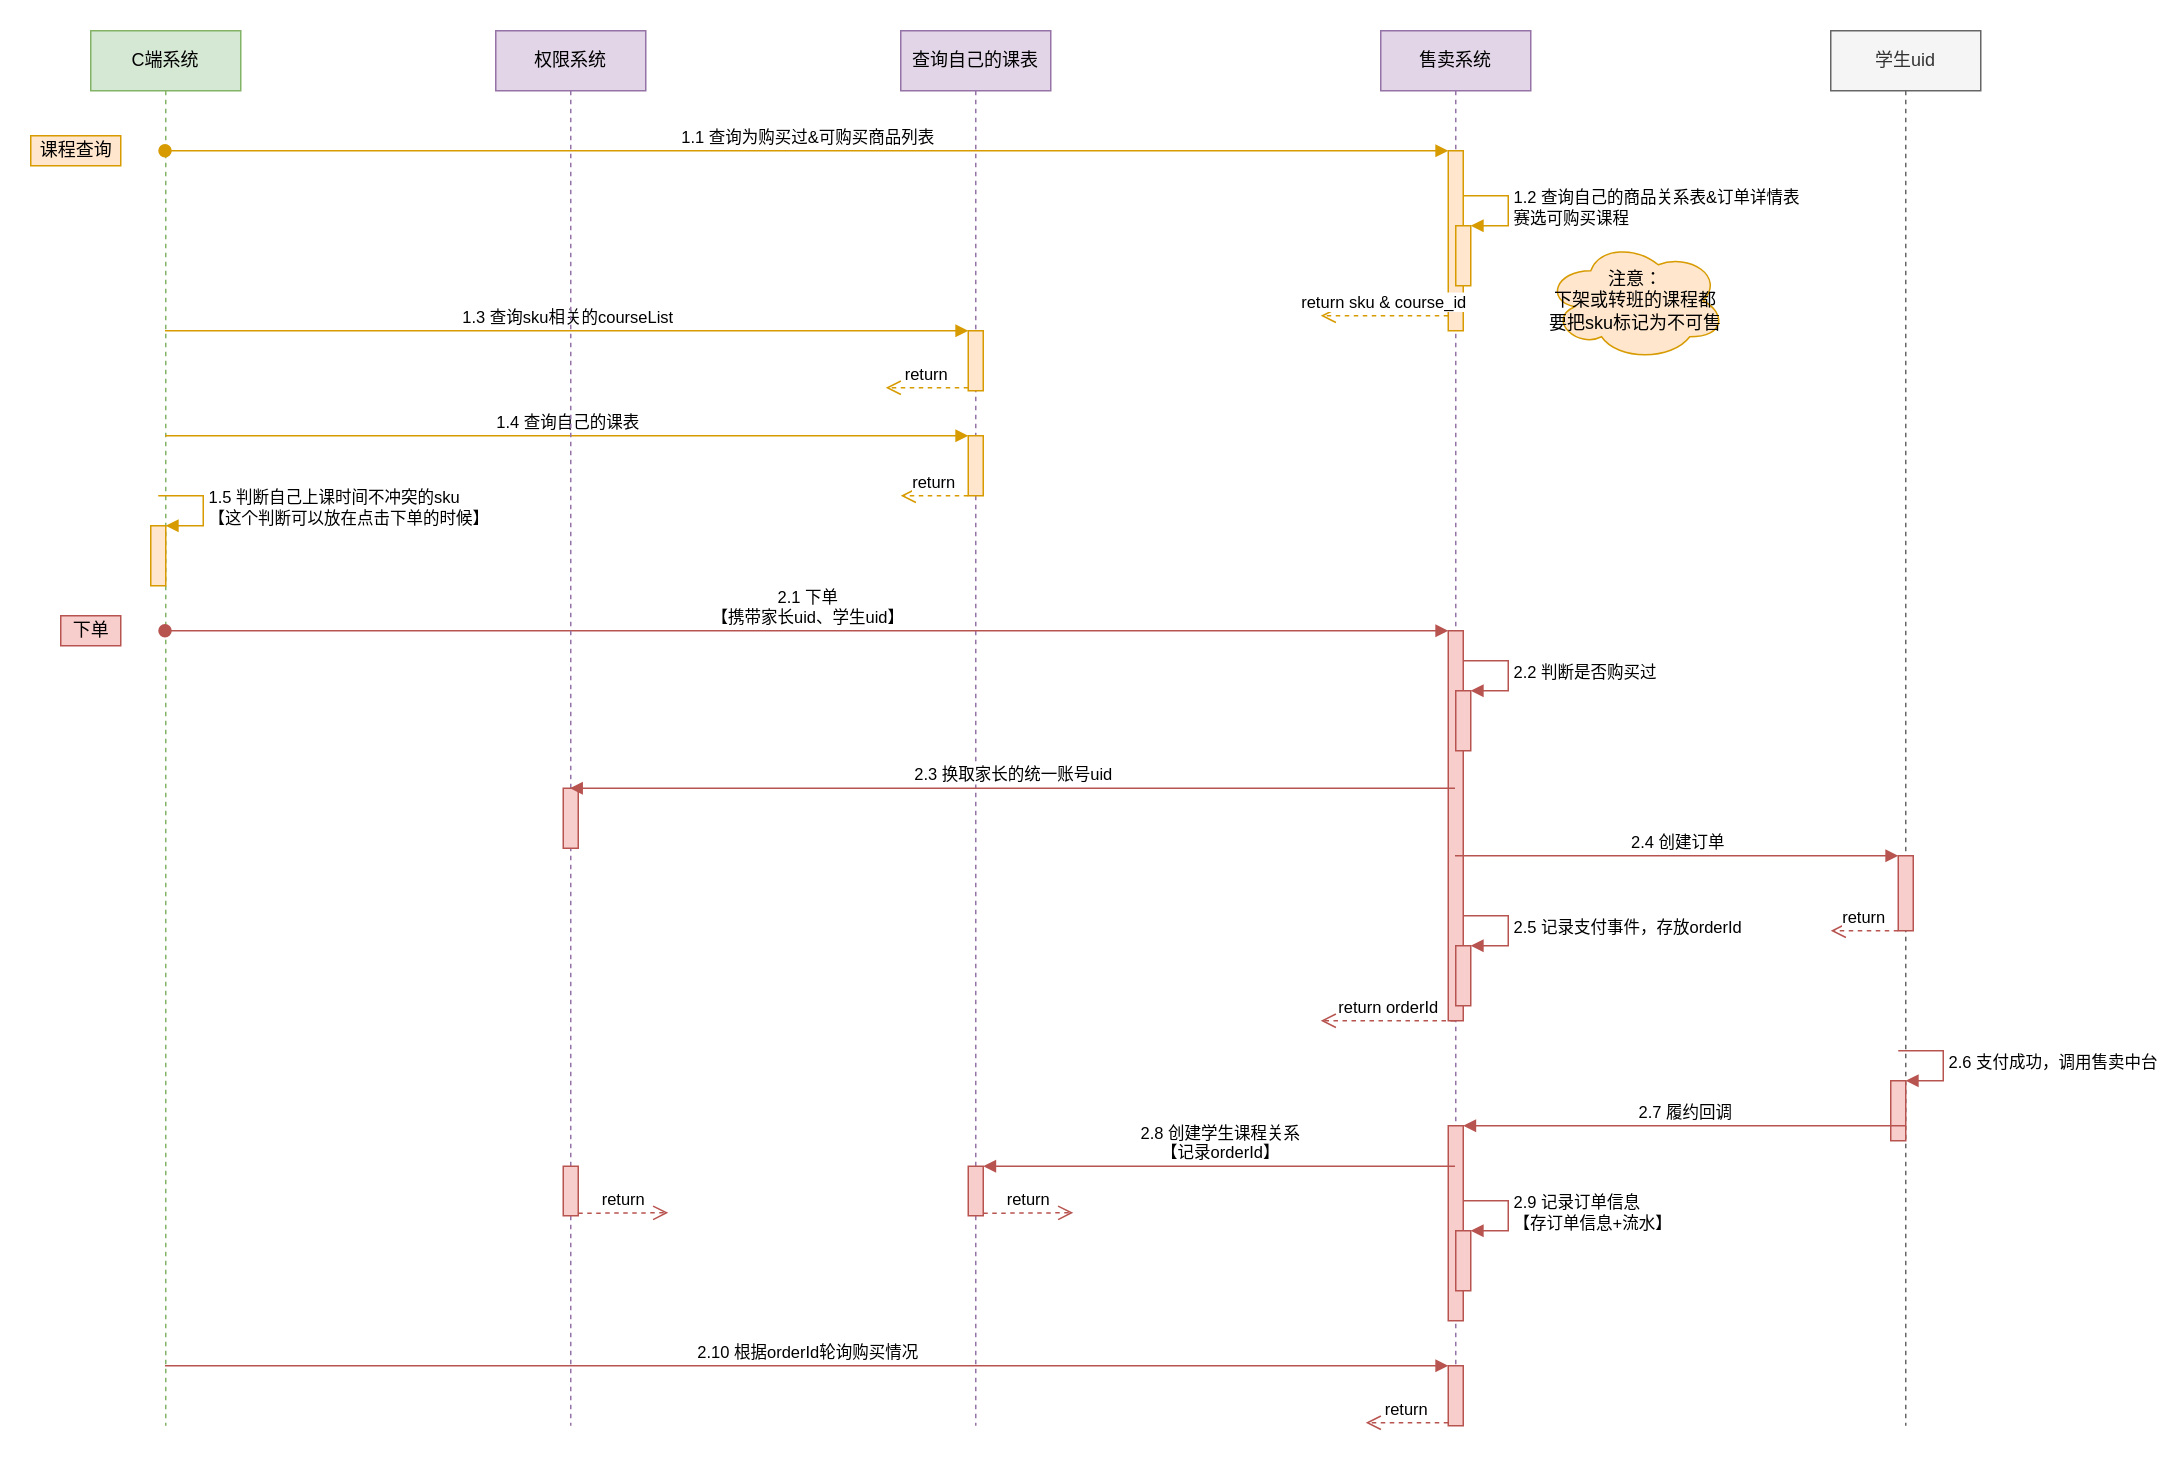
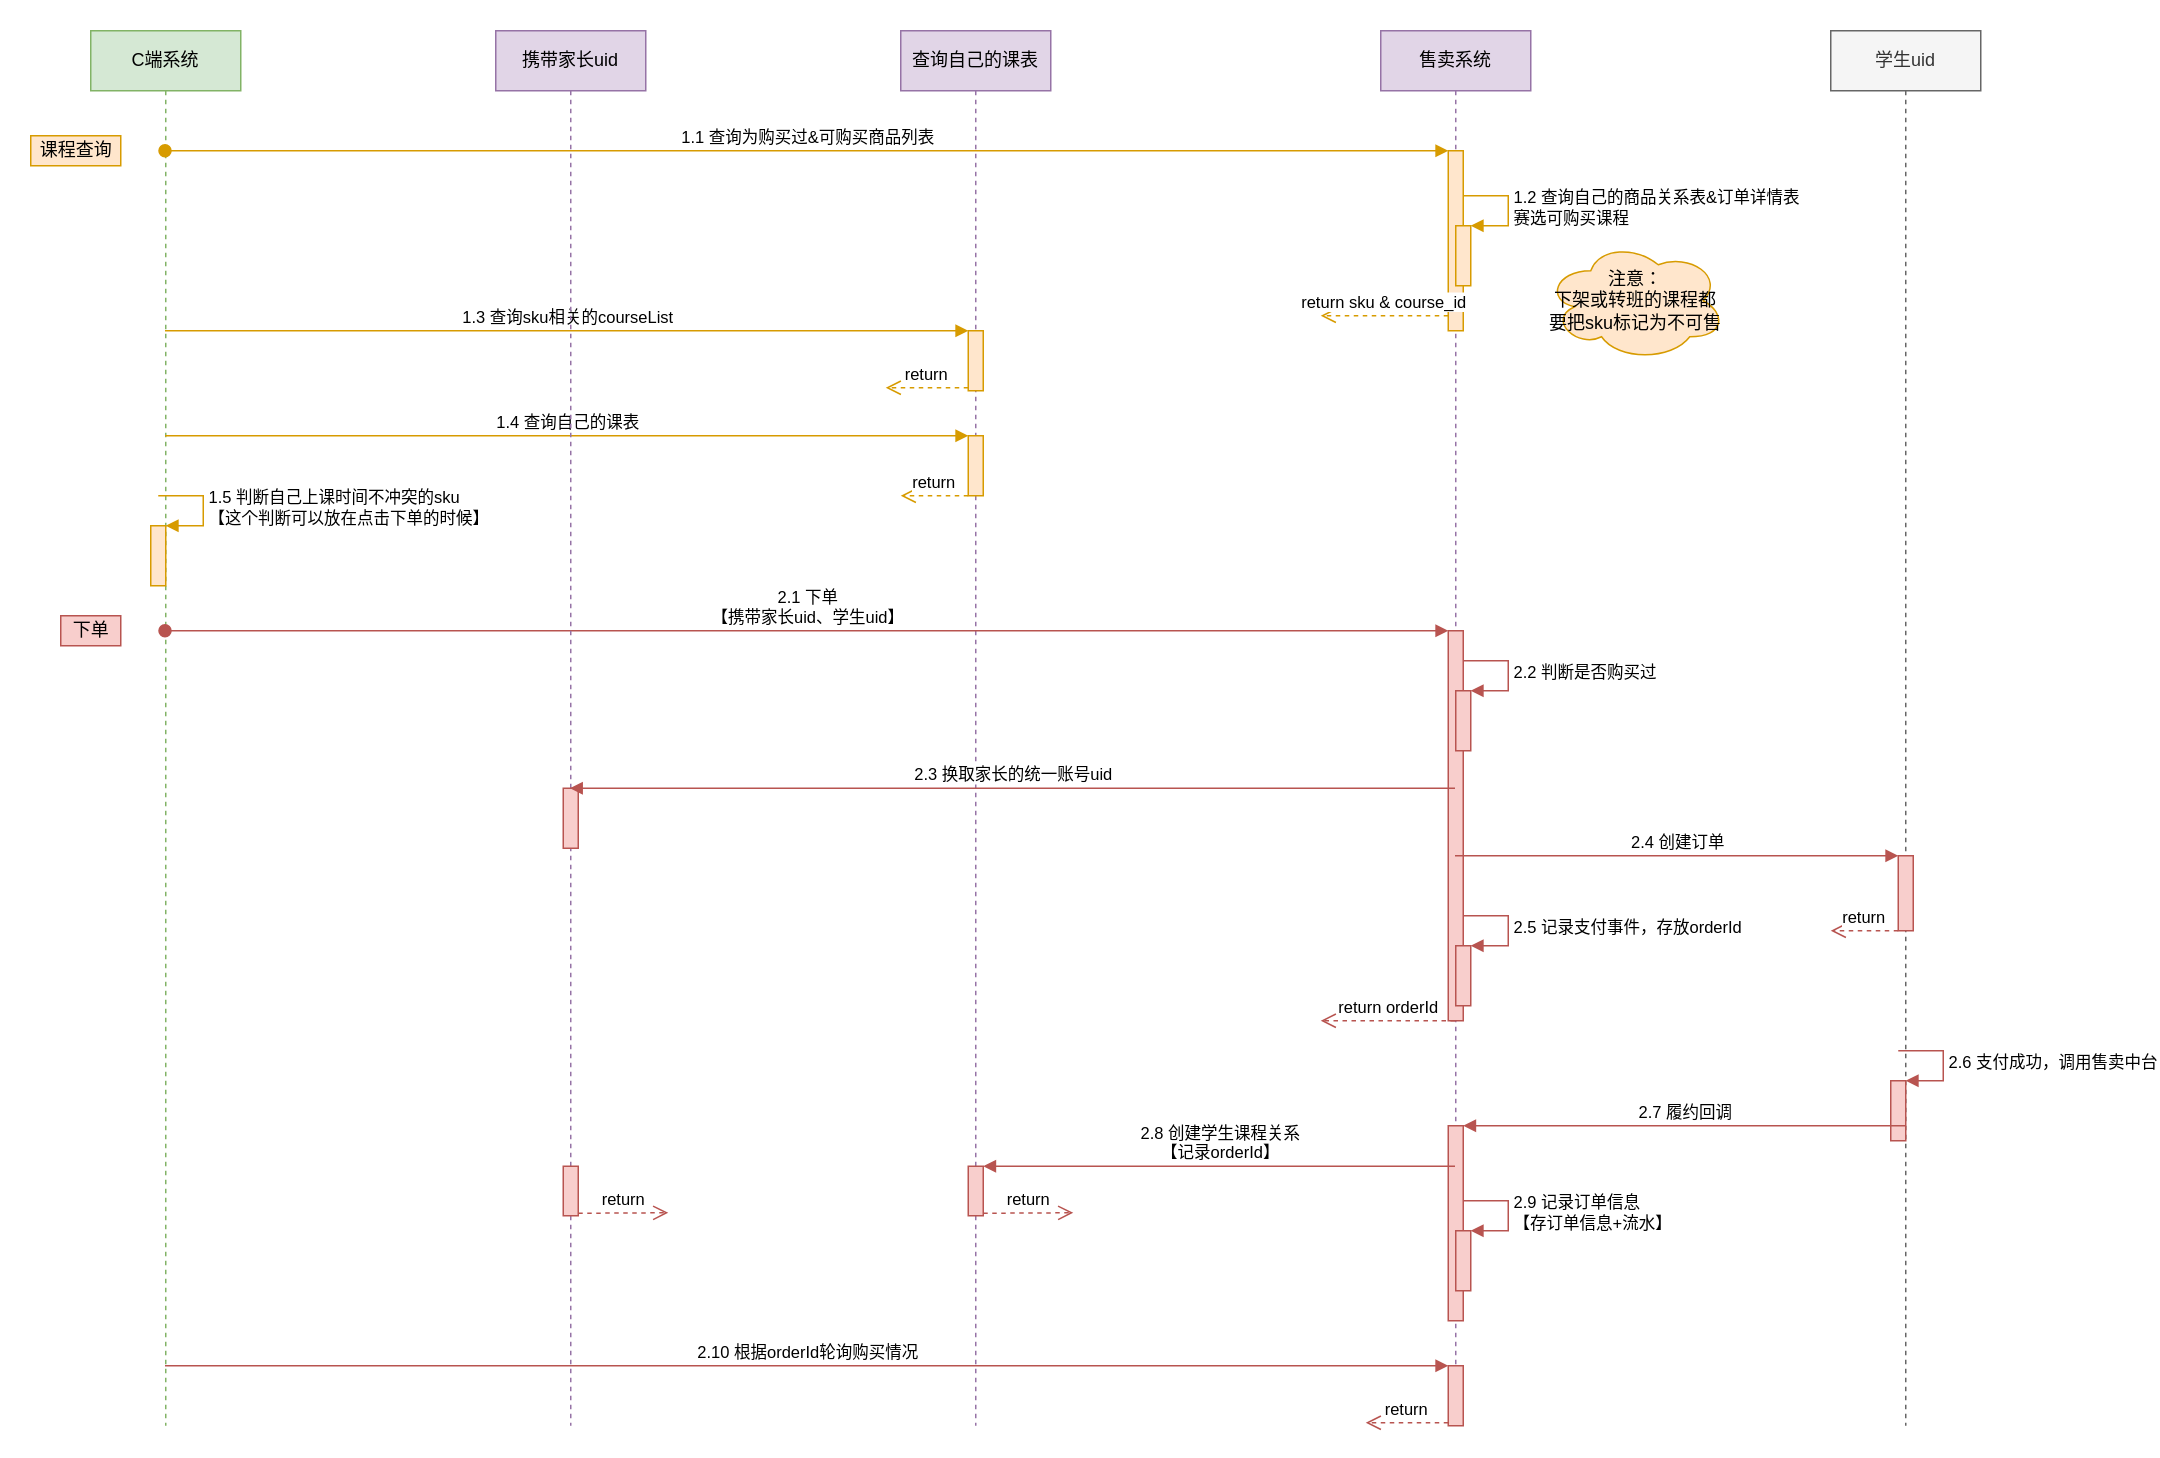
node "权限系统": label "权限系统" -> "携带家长uid"
